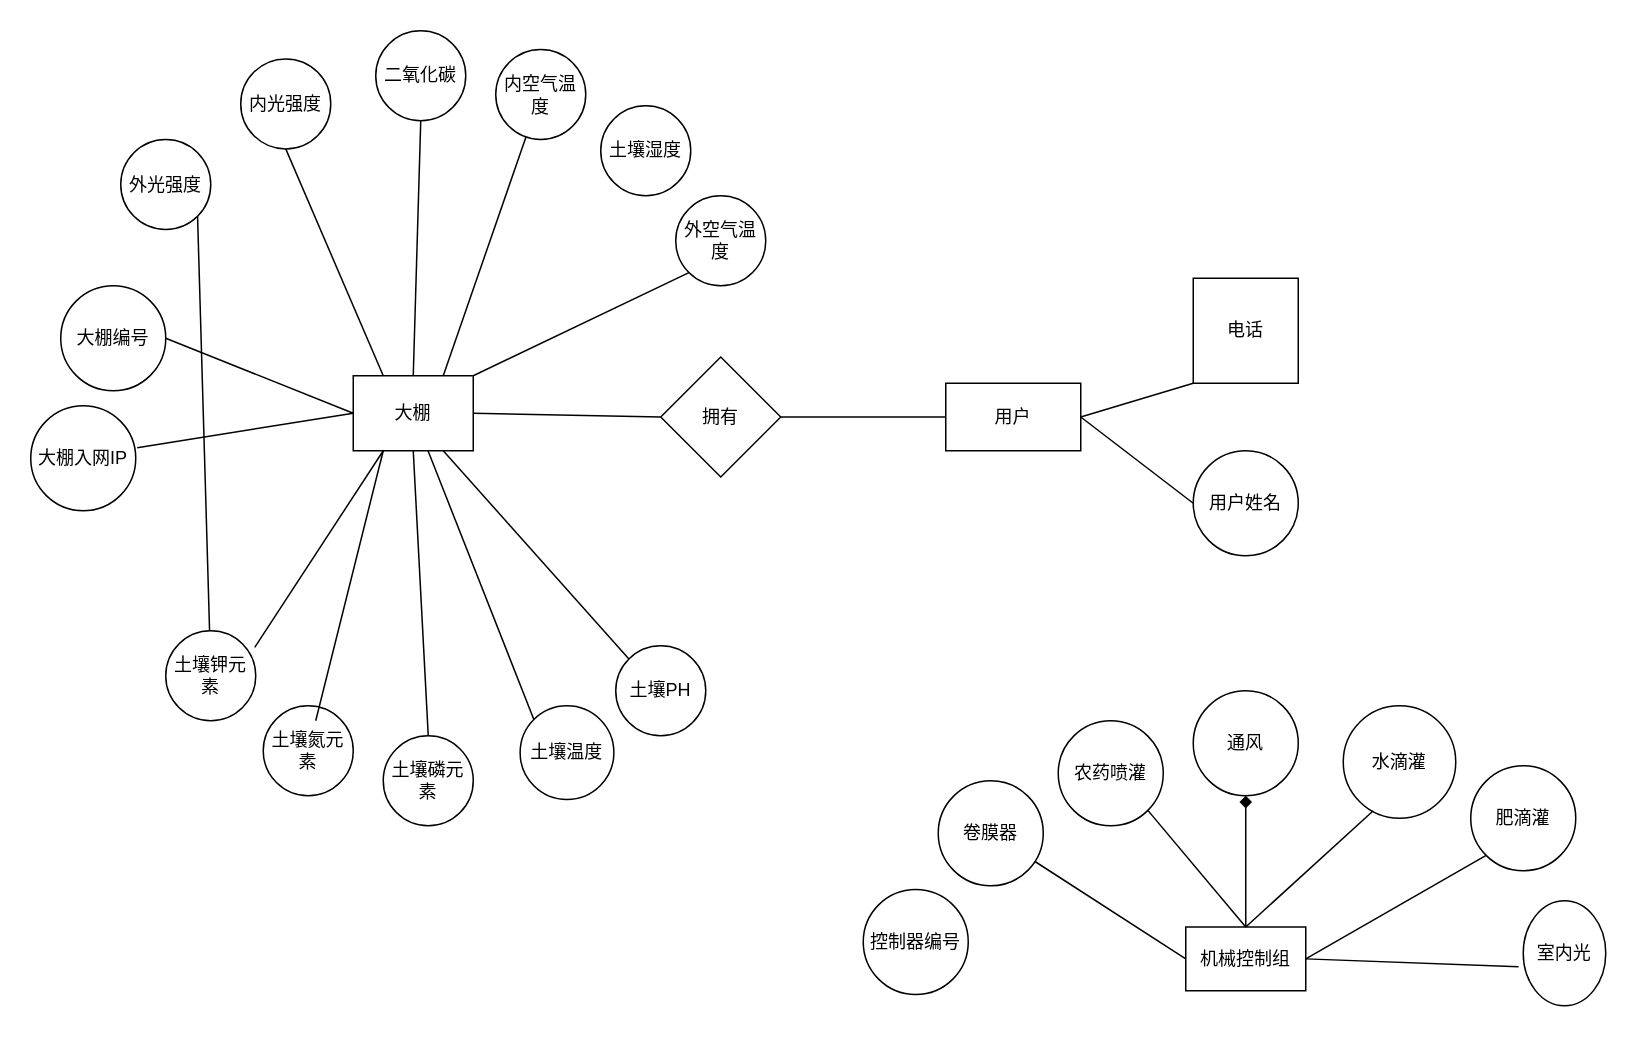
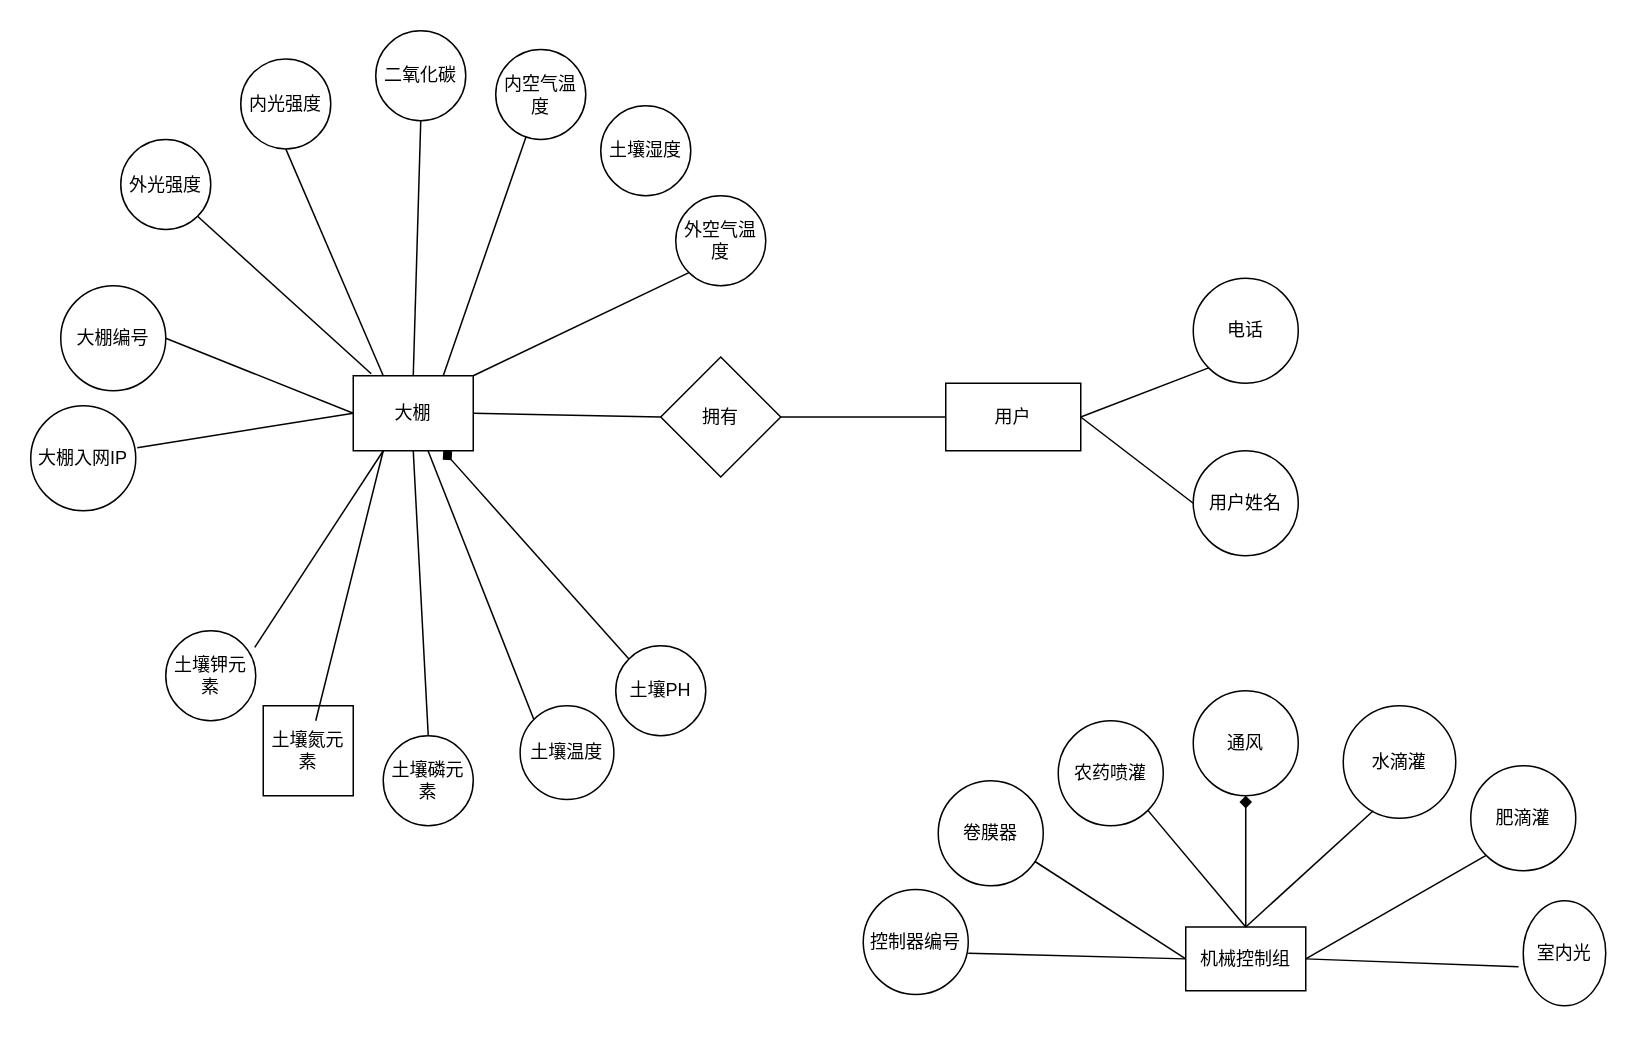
node "电话": shape rectangle -> ellipse
edge "外光强度" -- "土壤钾元素": now "外光强度" -- "大棚"
edge "大棚" -- "土壤PH": arrowhead none -> diamond
node "土壤氮元素": shape ellipse -> rectangle
edge "控制器编号" -- "机械控制组": added
